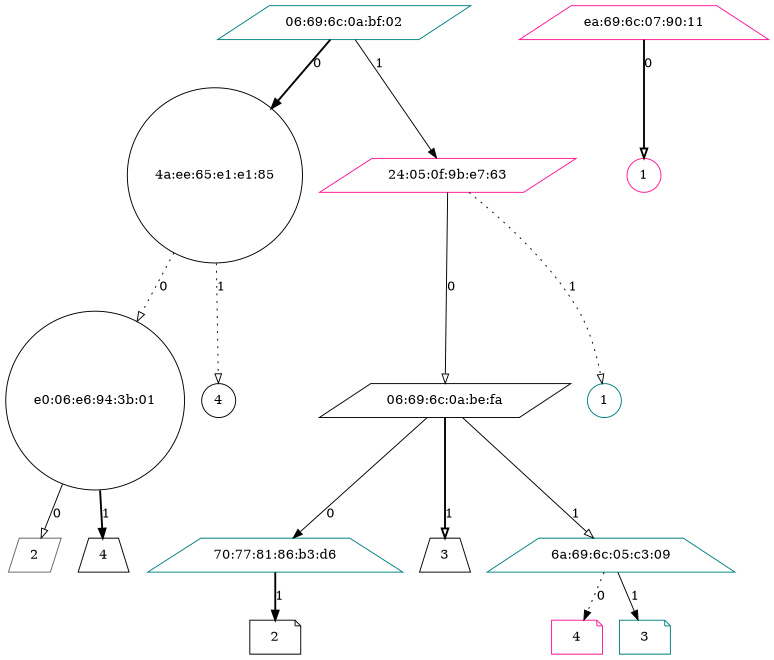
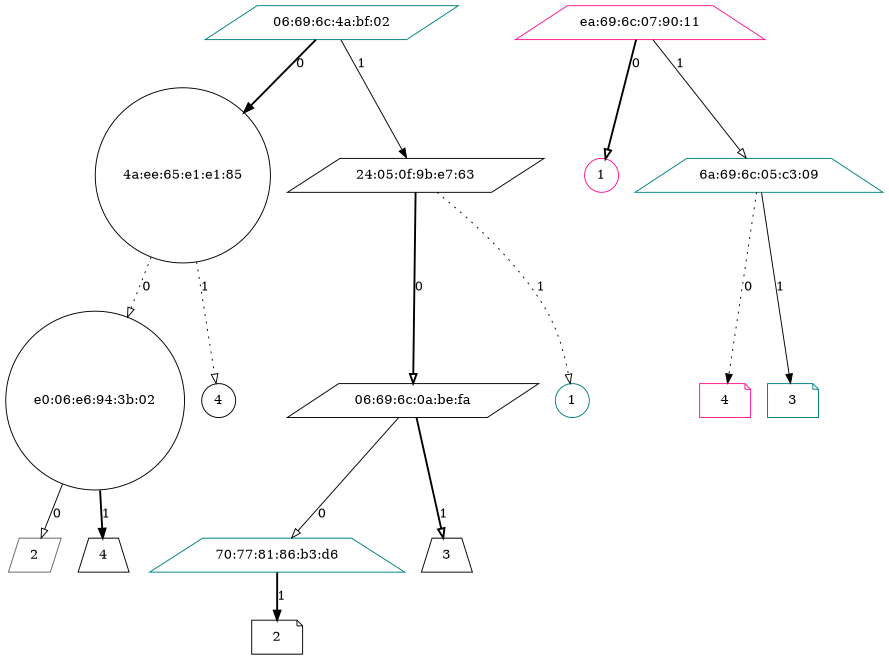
node "06:69:6c:0a:bf:02": label "06:69:6c:0a:bf:02" -> "06:69:6c:4a:bf:02"
node "24:05:0f:9b:e7:63": color deeppink -> black
edge "24:05:0f:9b:e7:63" -> "06:69:6c:0a:be:fa": style solid -> bold
node "e0:06:e6:94:3b:01": label "e0:06:e6:94:3b:01" -> "e0:06:e6:94:3b:02"
edge "06:69:6c:0a:be:fa" -> "70:77:81:86:b3:d6": arrowhead normal -> onormal
edge "06:69:6c:0a:be:fa" -> "6a:69:6c:05:c3:09": now "ea:69:6c:07:90:11" -> "6a:69:6c:05:c3:09"
